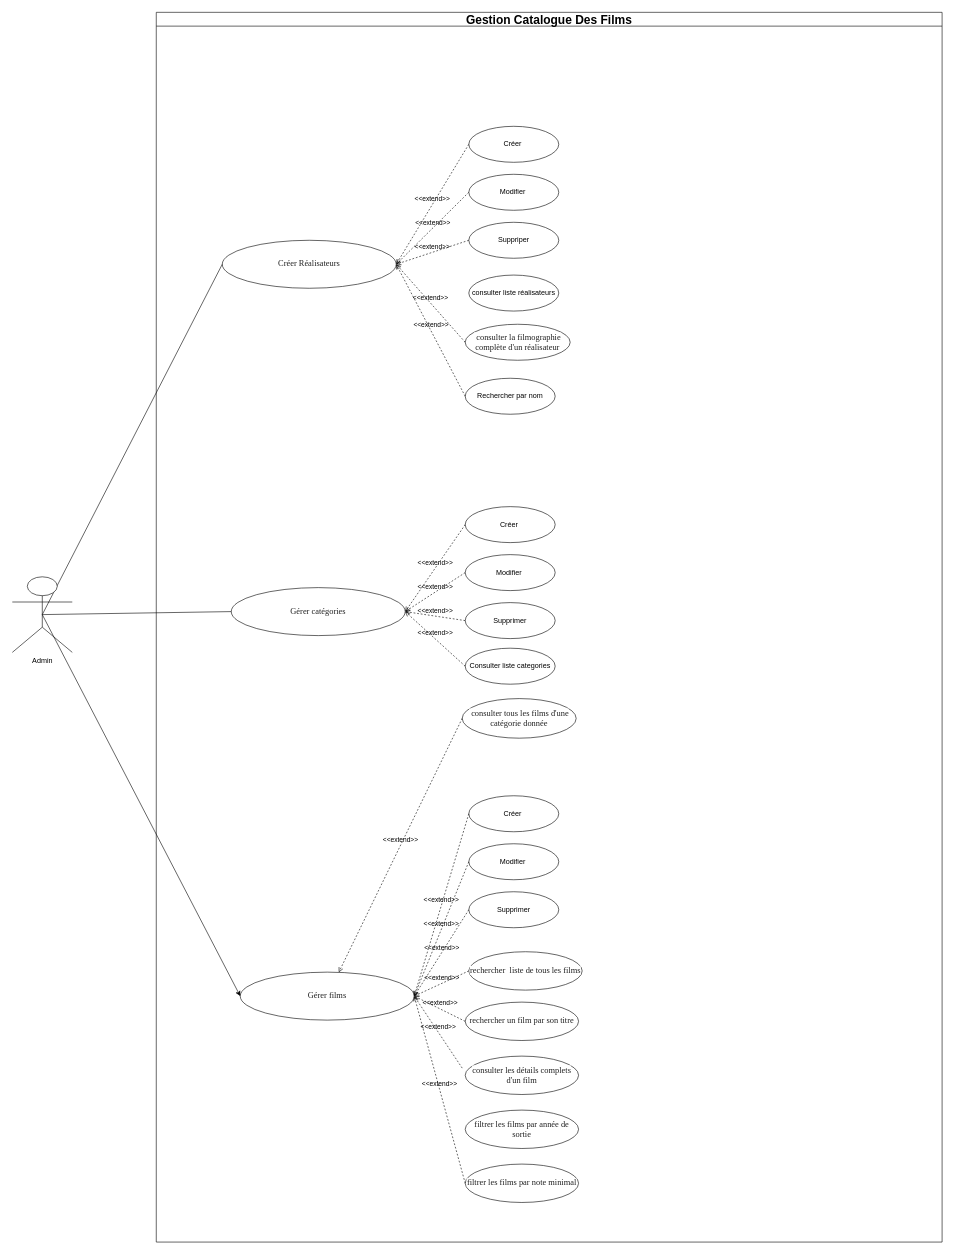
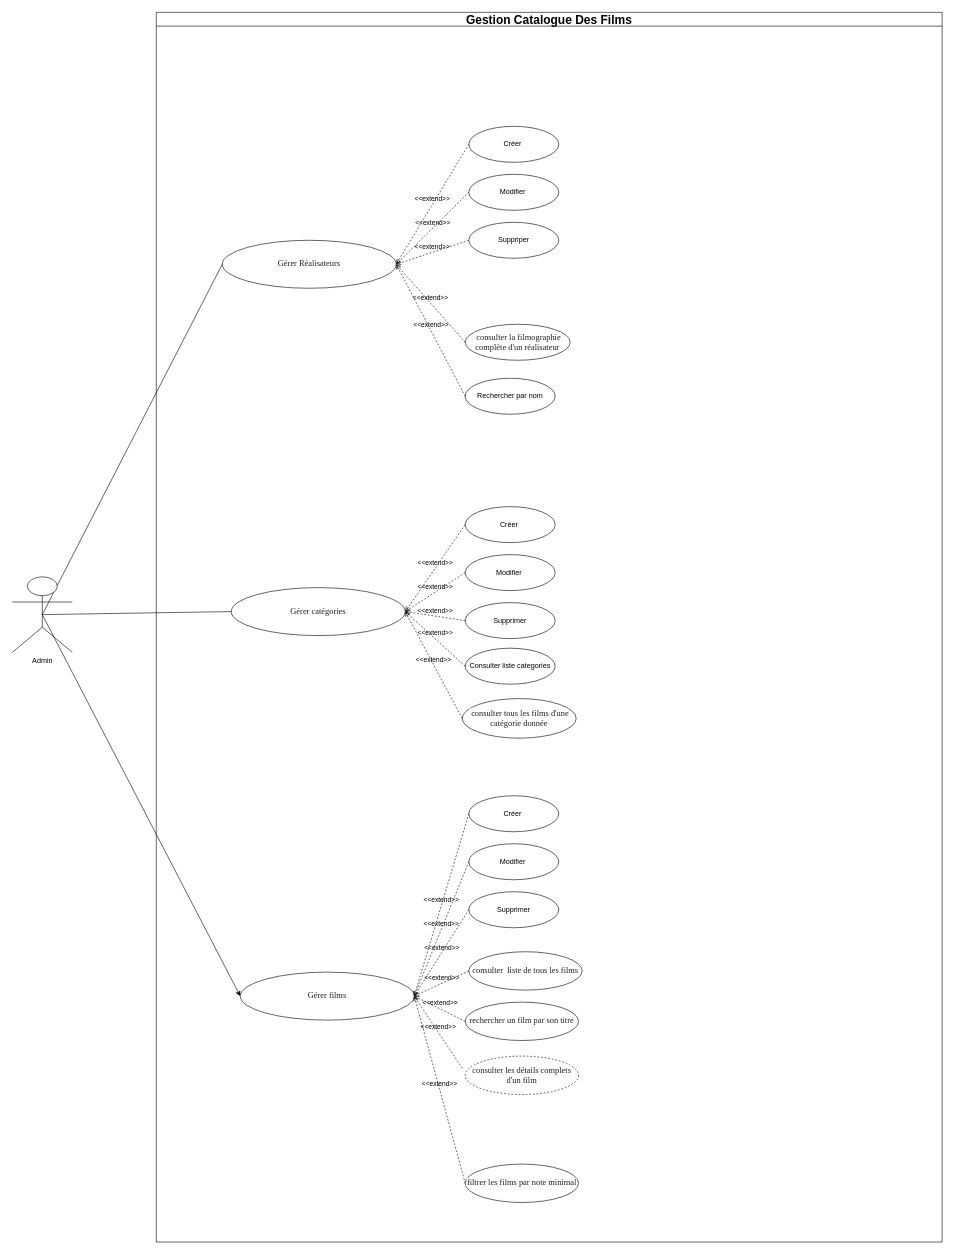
node "Créer Réalisateurs": label "Créer Réalisateurs" -> "Gérer Réalisateurs"
node "consulter liste réalisateurs": removed
edge "consulter tous les films d'une catégorie donnée" -> "Gérer films": now "consulter tous les films d'une catégorie donnée" -> "Gérer catégories"
node "rechercher liste de tous les films": label "rechercher liste de tous les films" -> "consulter liste de tous les films"
node "consulter les détails complets d'un film": style solid -> dashed
node "filtrer les films par année de sortie": removed
